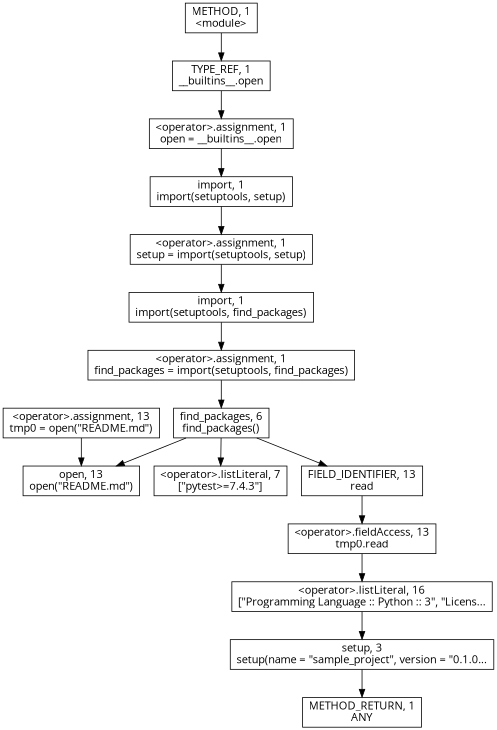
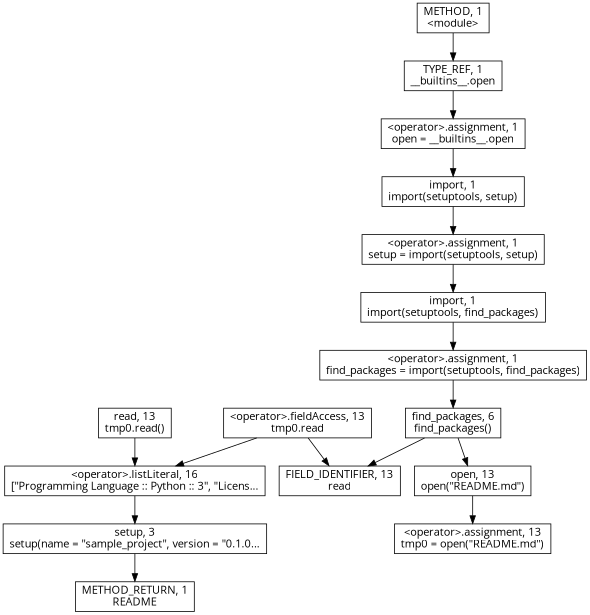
node "read, 13": added
edge "<operator>.assignment, 13" -> "open, 13": reversed
node "<operator>.listLiteral, 7": removed
edge "FIELD_IDENTIFIER, 13" -> "<operator>.fieldAccess, 13": reversed
node "METHOD_RETURN, 1": text "ANY" -> "README"
